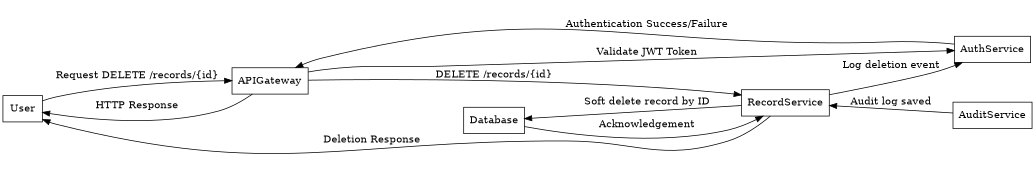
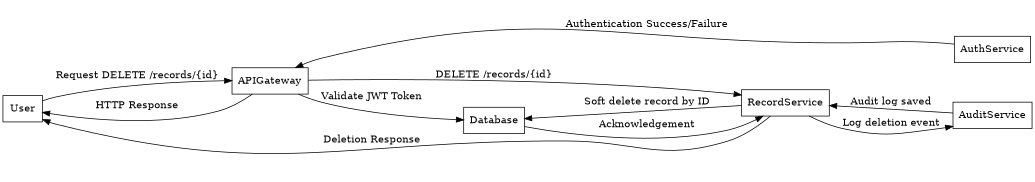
edge "APIGateway" -> "AuthService": now "APIGateway" -> "Database"
edge "RecordService" -> "AuthService": now "RecordService" -> "AuditService"
